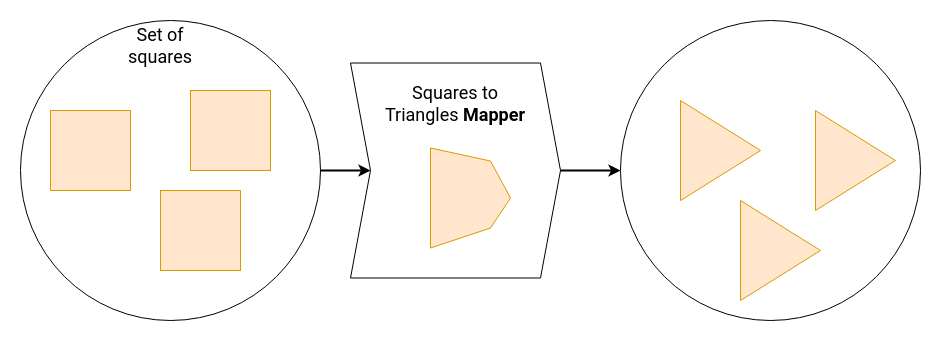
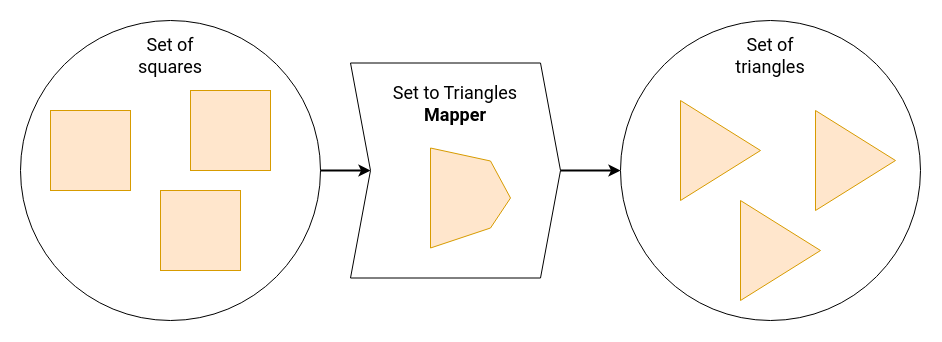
node "Set of squares": moved (161, 46) -> (171, 56)
node "Set of triangles": added
node "Squares to Triangles Mapper": label "Squares to Triangles Mapper" -> "Set to Triangles Mapper"
